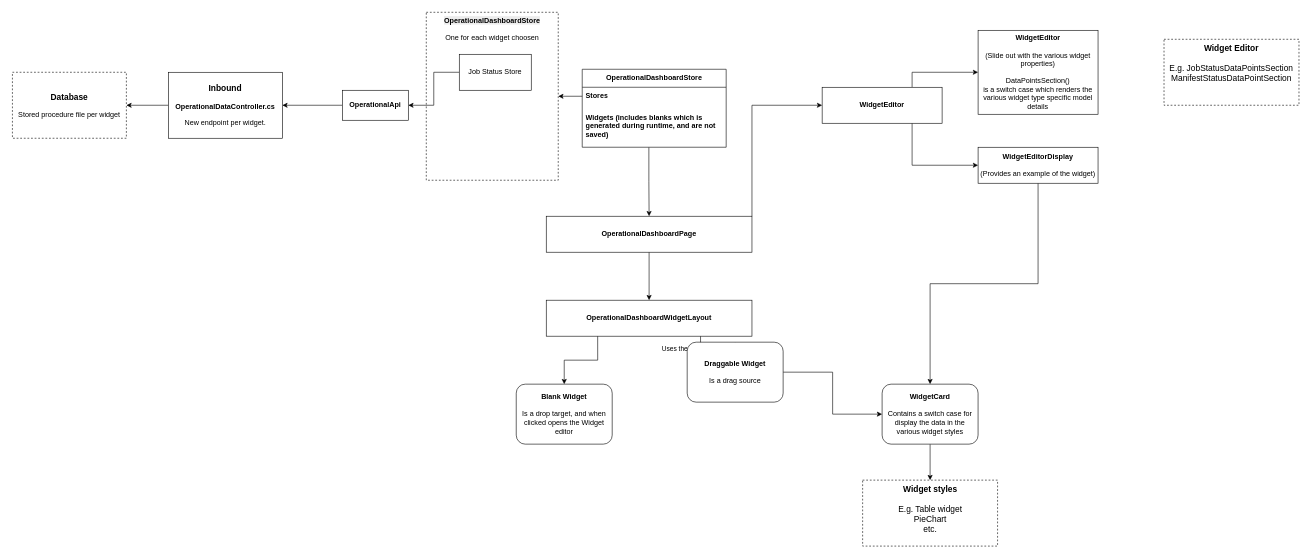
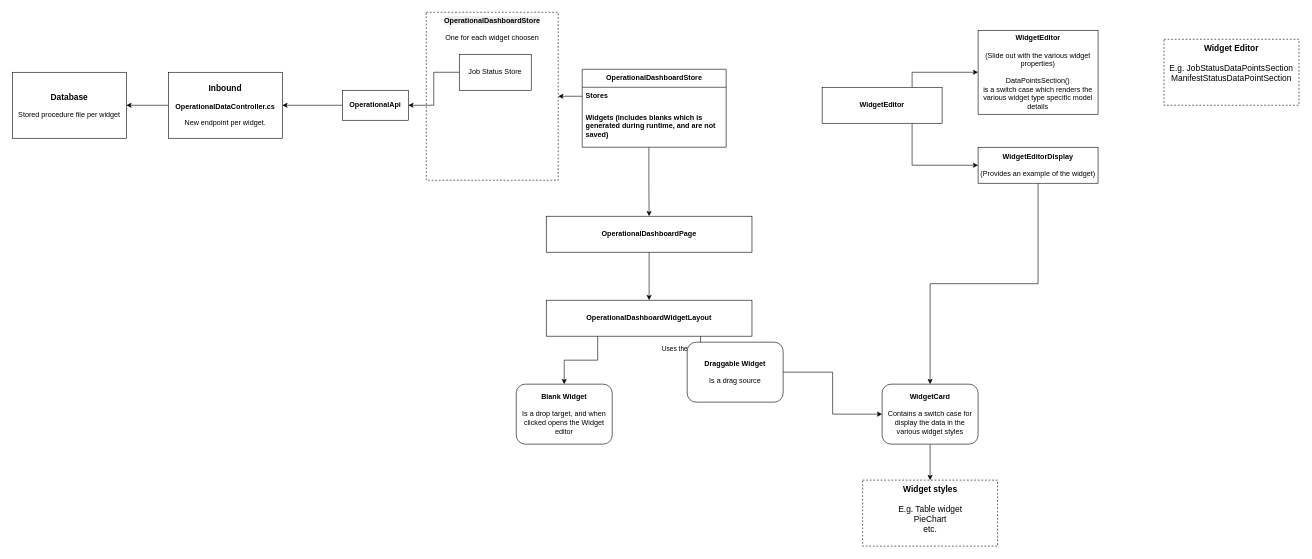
node "Database Stored procedure file per widget": style dashed -> solid
edge "OperationalDashboardPage" -> "WidgetEditor": removed
